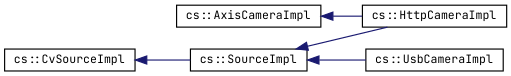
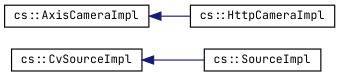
edge "cs::HttpCameraImpl" -> "cs::SourceImpl": removed
node "cs::UsbCameraImpl": removed
